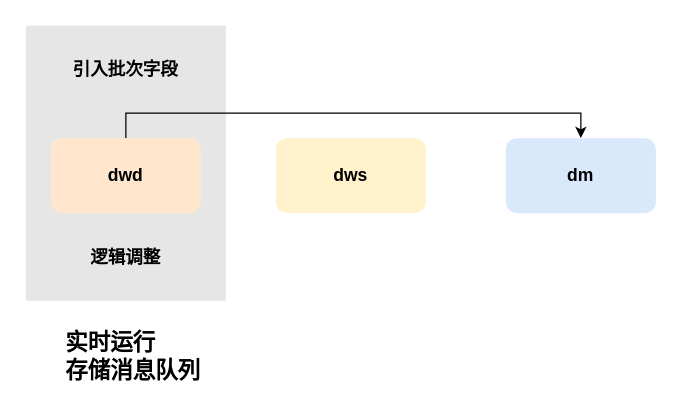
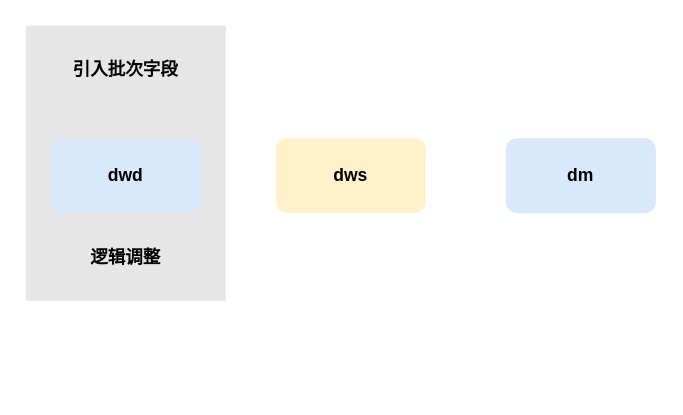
edge "dwd" -> "dm": removed
node "dwd": fillcolor #ffe6cc -> #dae8fc
node "实时运行 存储消息队列": removed
